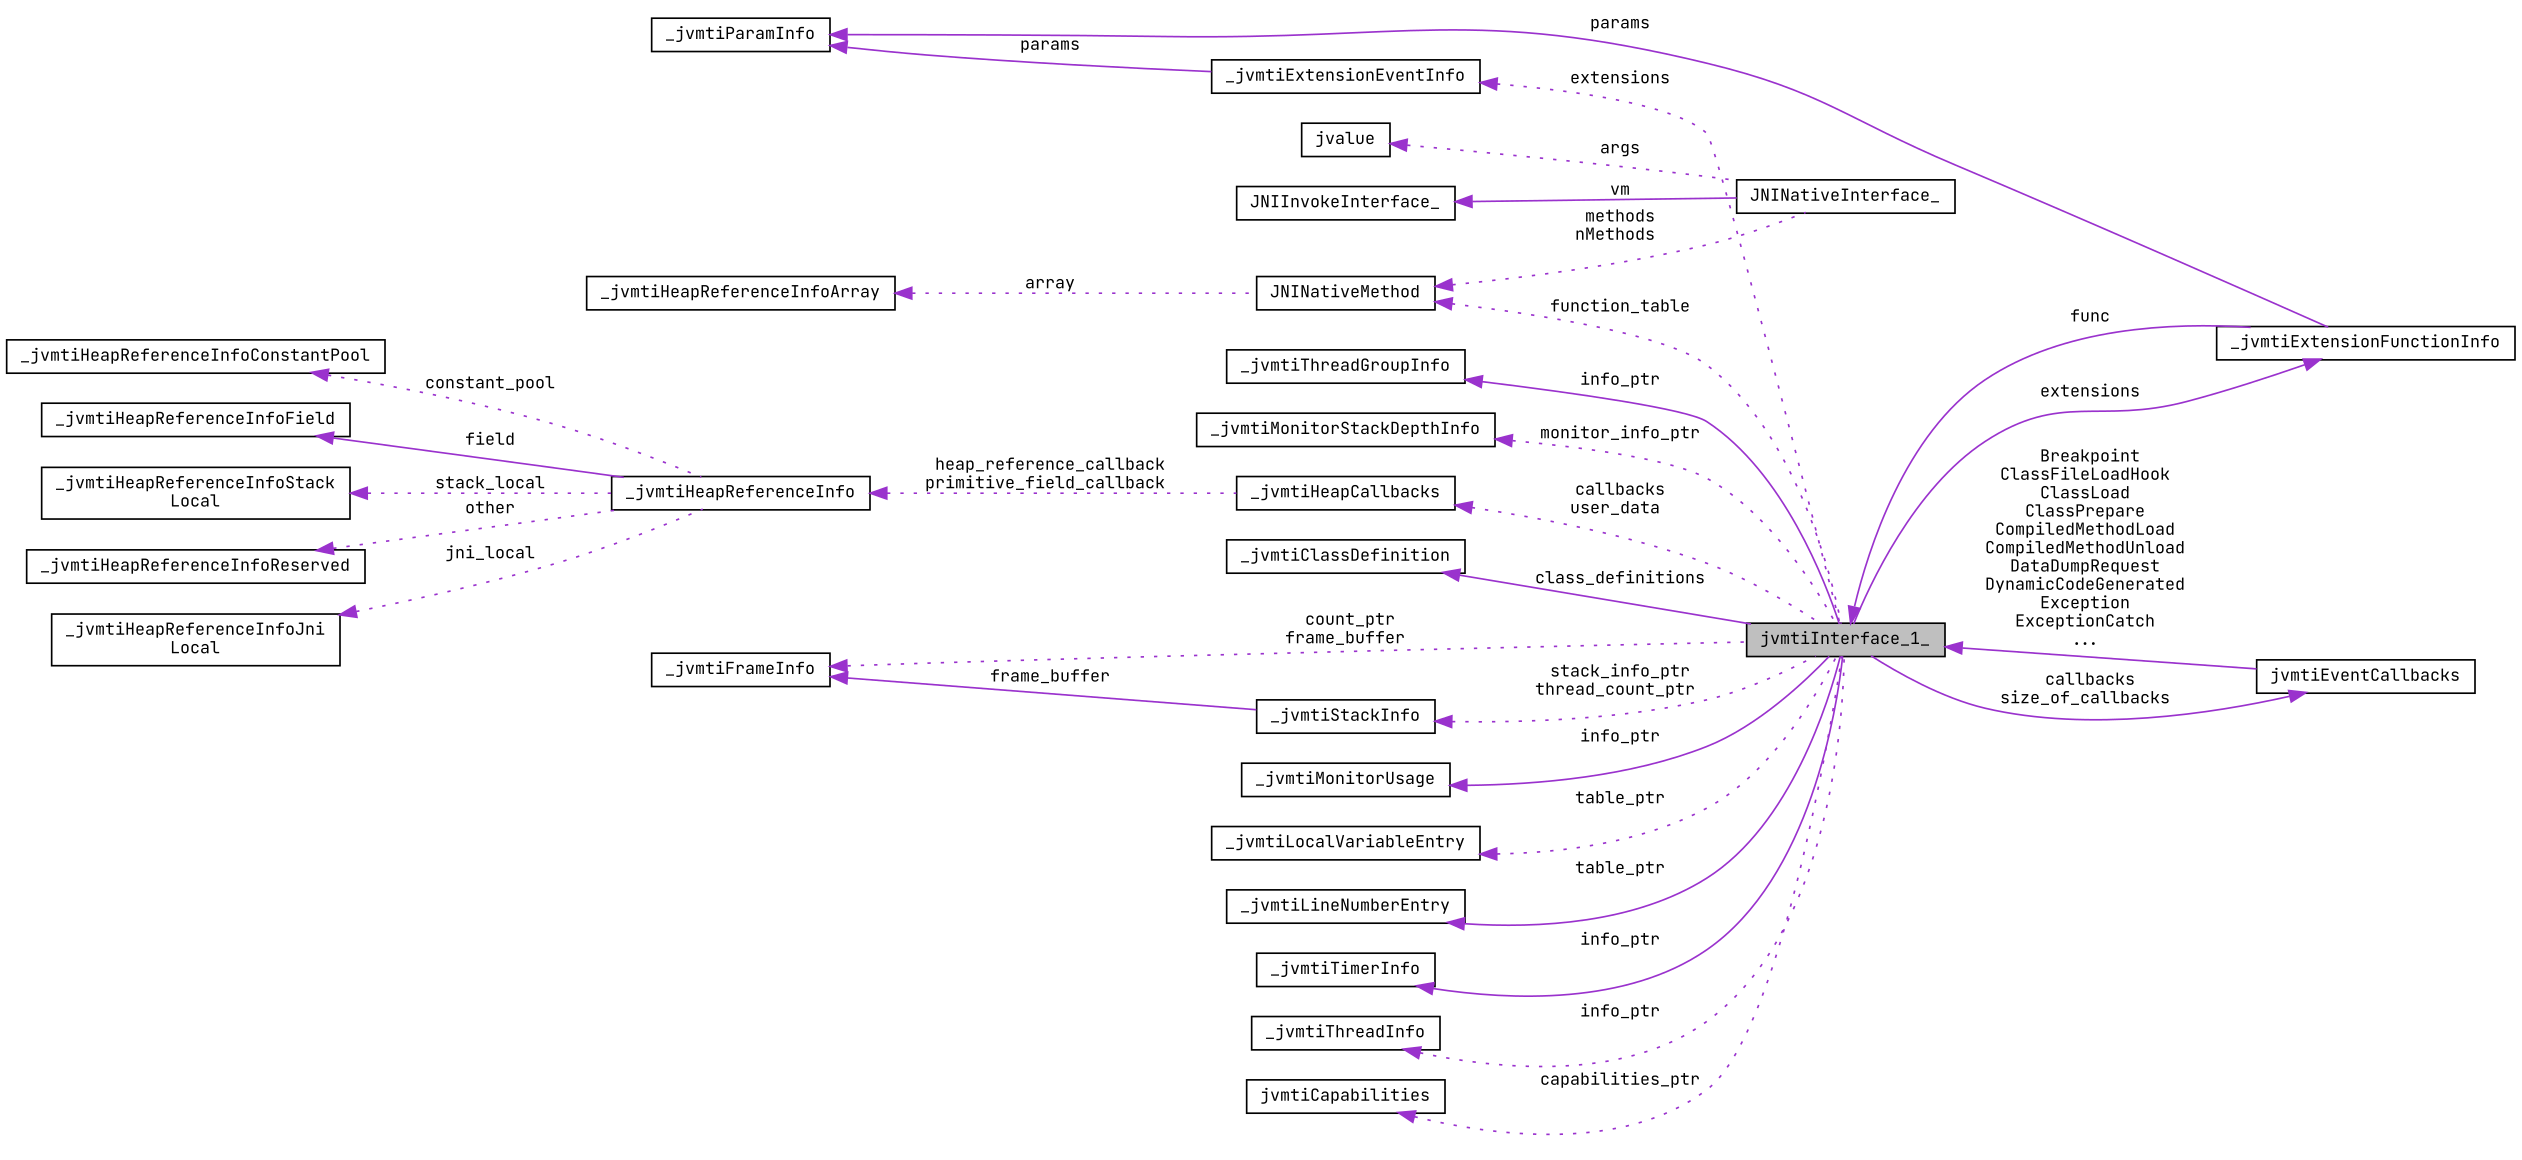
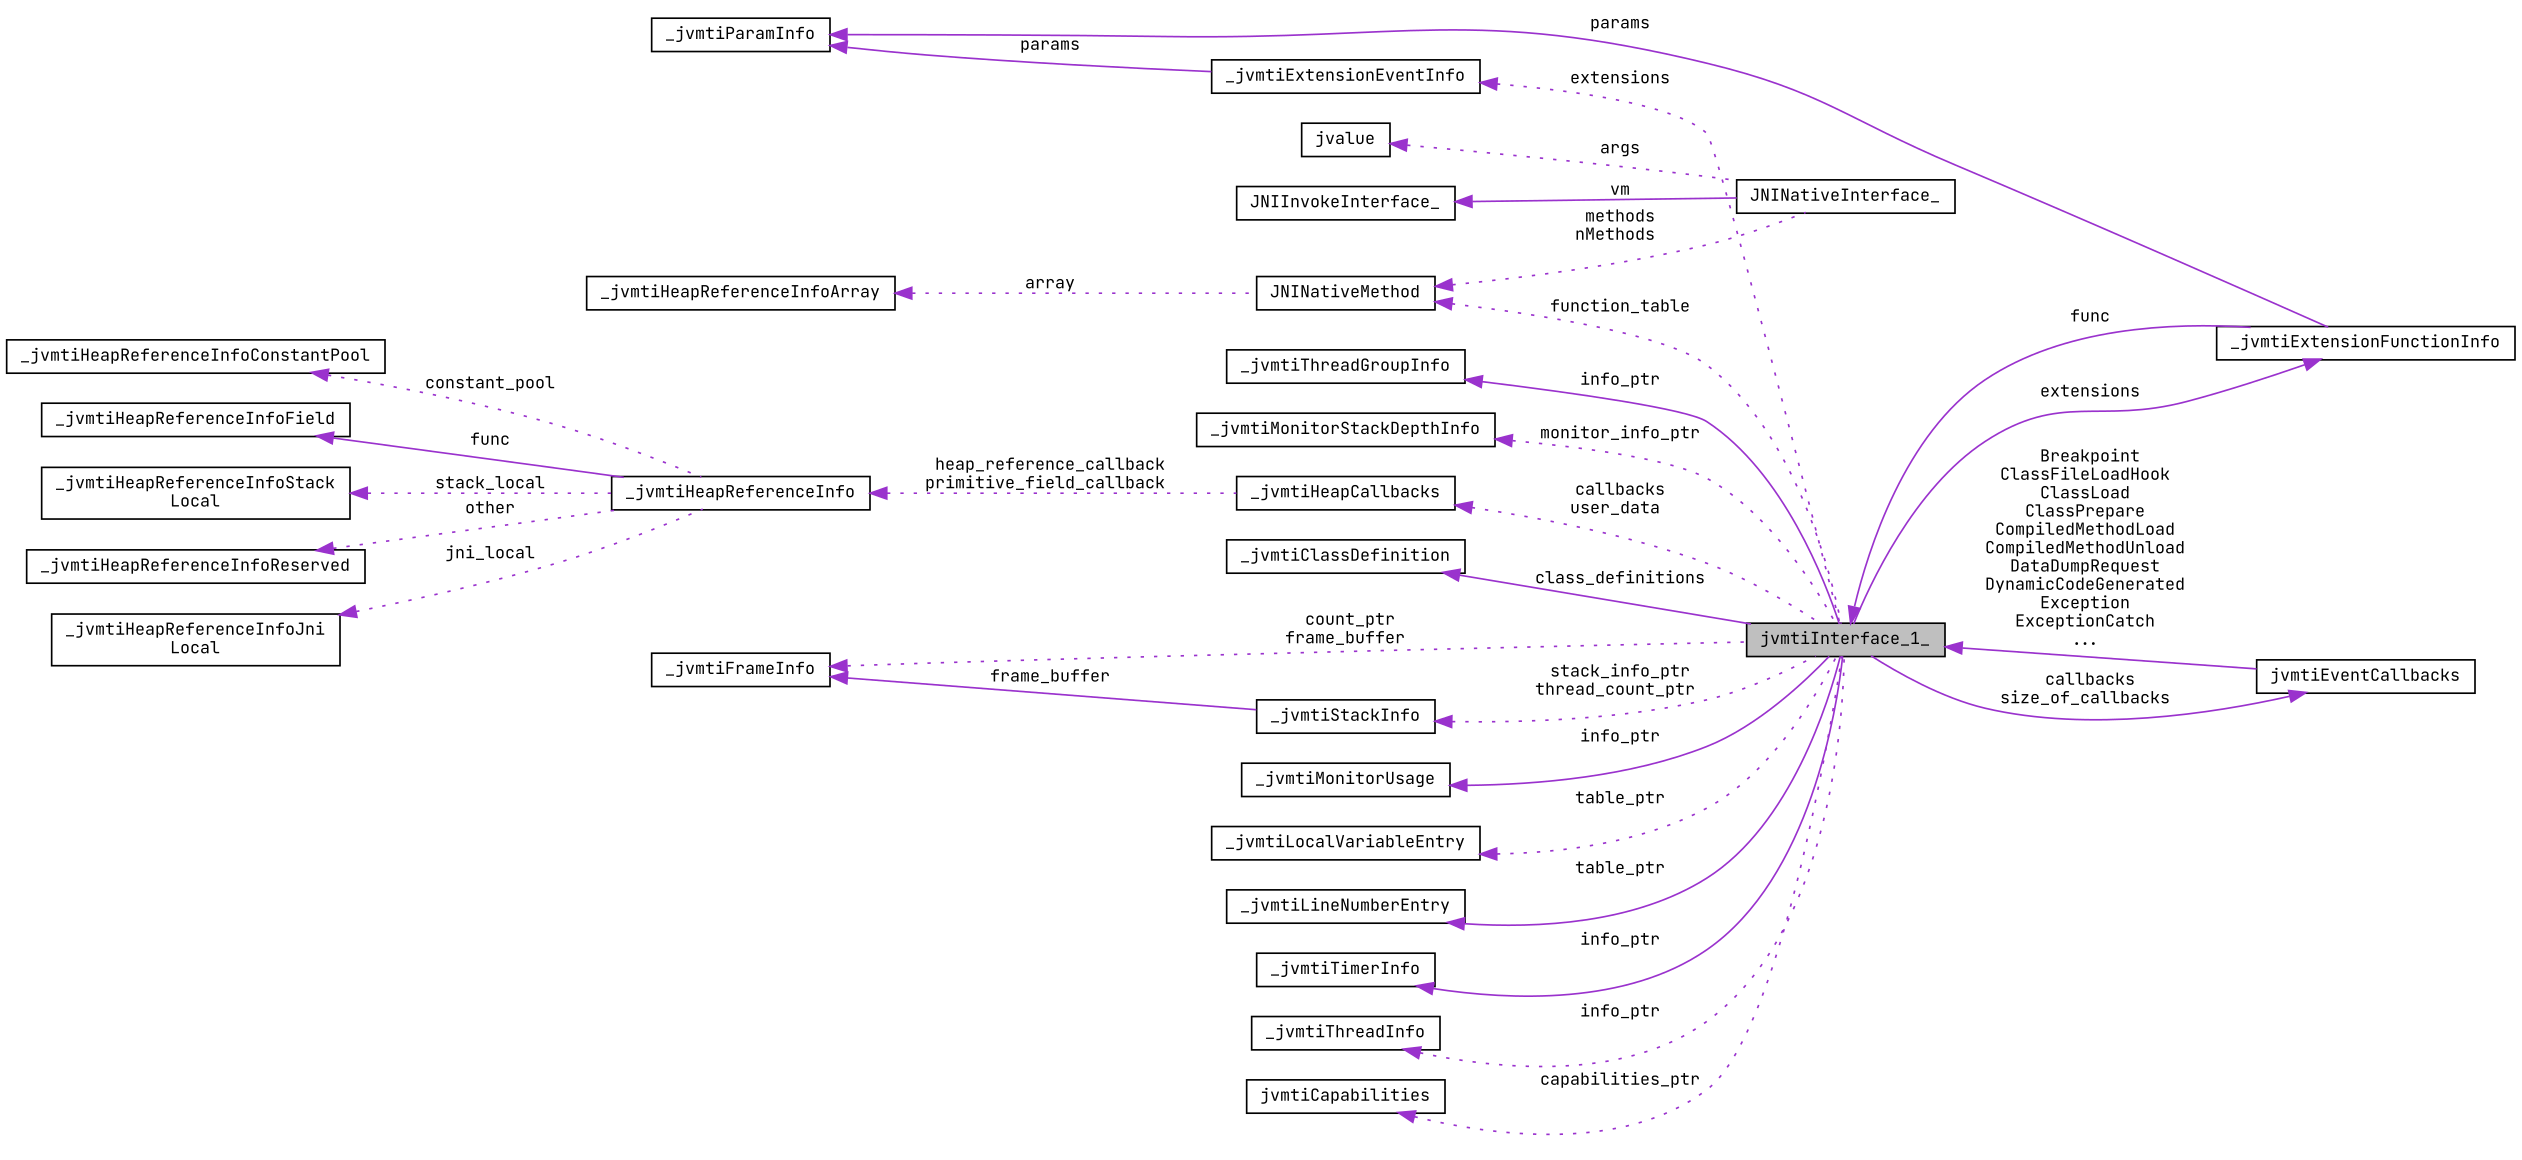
edge "_jvmtiHeapReferenceInfo" -> "_jvmtiHeapReferenceInfoField": label " field" -> " func"
